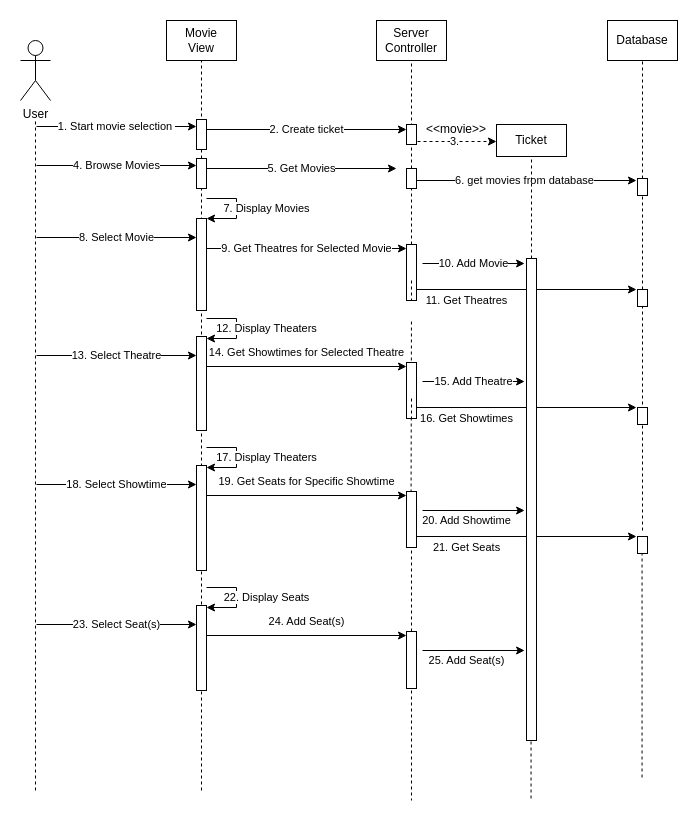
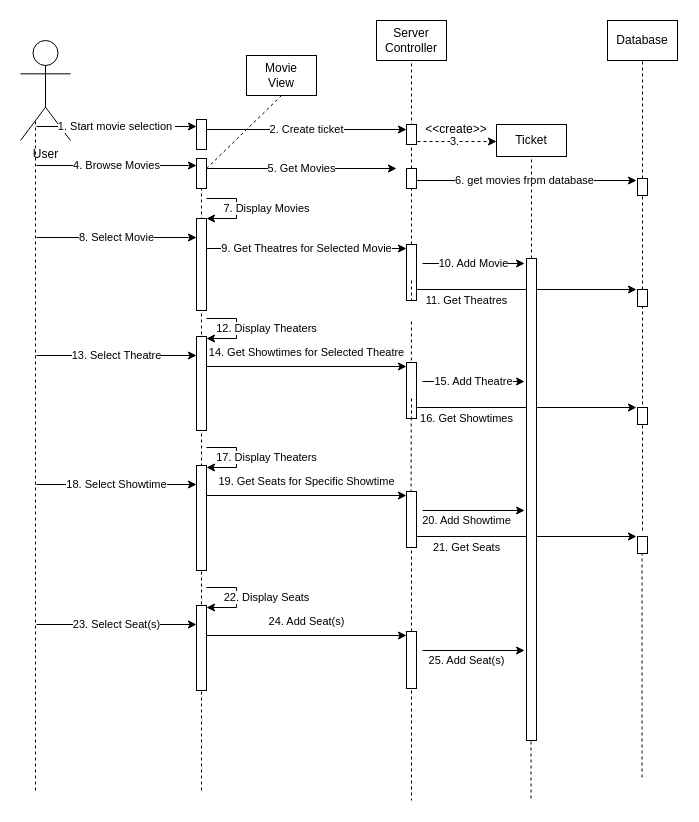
node "Movie View": moved (202, 41) -> (282, 76)
node "User": size 30x60 -> 50x100
node "<<movie>>": label "<<movie>>" -> "<<create>>"
